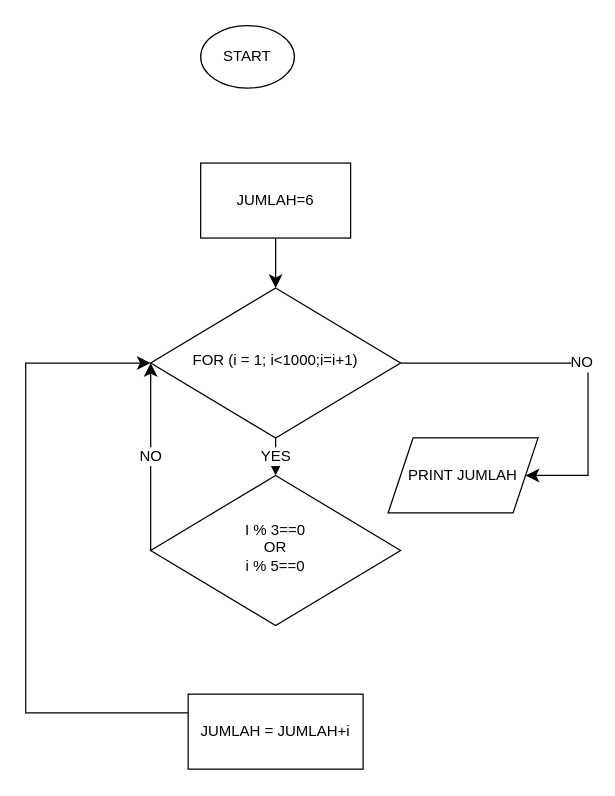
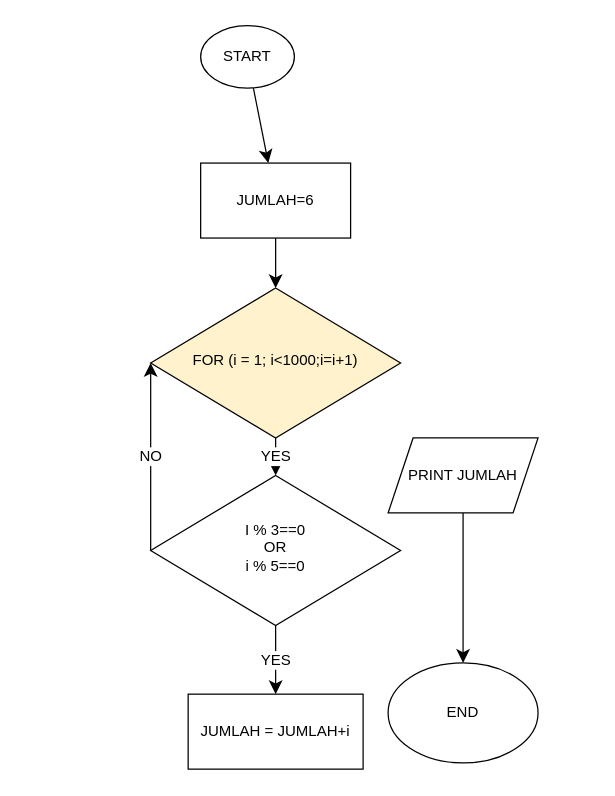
edge "START" -> "JUMLAH=6": added
node "FOR (i = 1; i<1000;i=i+1)": fillcolor #ffffff -> #fff2cc
edge "FOR (i = 1; i<1000;i=i+1)" -> "PRINT JUMLAH": removed, label "NO"
edge "JUMLAH = JUMLAH+i" -> "FOR (i = 1; i<1000;i=i+1)": removed
edge "PRINT JUMLAH" -> "END": added
edge "I % 3==0 OR i % 5==0" -> "JUMLAH = JUMLAH+i": added, label "YES"
node "END": added
